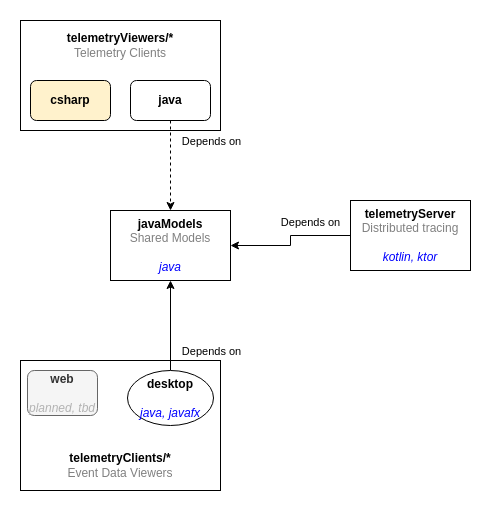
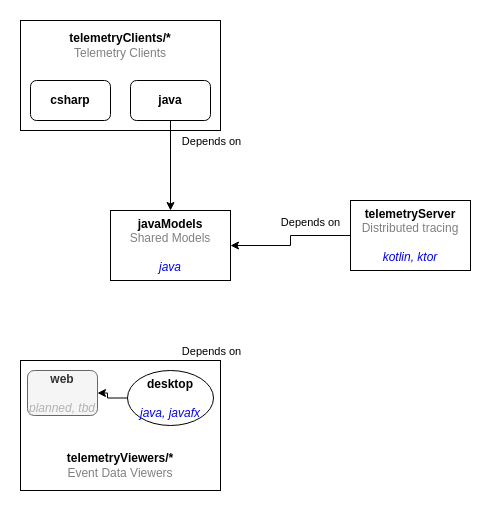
node "telemetryViewers/* Telemetry Clients": label "telemetryViewers/* Telemetry Clients" -> "telemetryClients/* Telemetry Clients"
node "csharp": fillcolor #fff2cc -> #ffffff
edge "java" -> "javaModels Shared Models java": style dashed -> solid
edge "desktop java, javafx" -> "javaModels Shared Models java": now "desktop java, javafx" -> "web planned, tbd"
node "telemetryClients/* Event Data Viewers": label "telemetryClients/* Event Data Viewers" -> "telemetryViewers/* Event Data Viewers"
